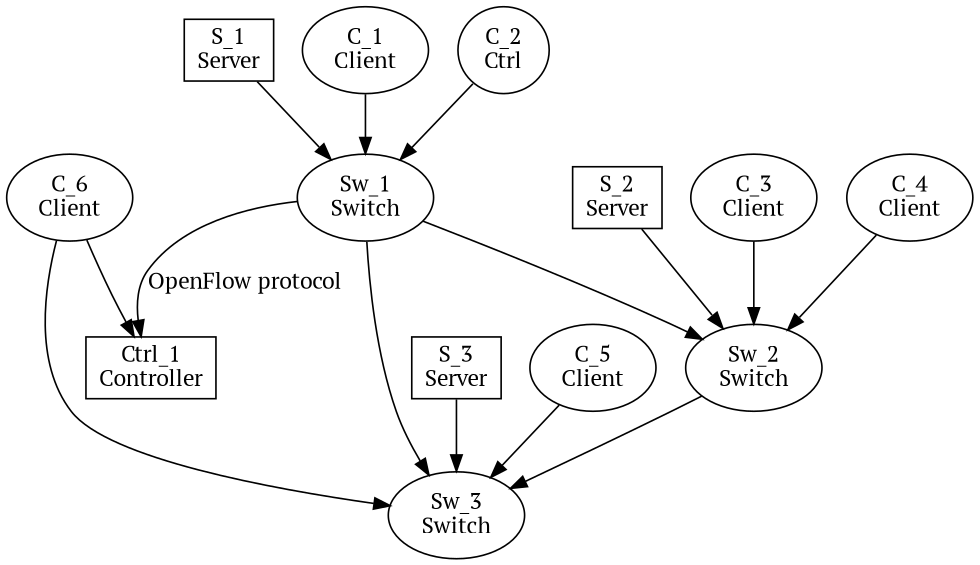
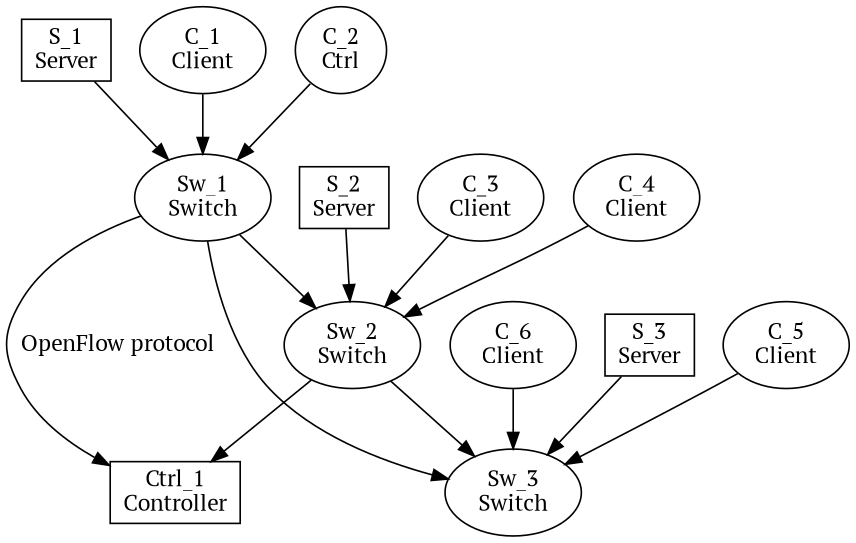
edge "C_6 Client" -> "Ctrl_1 Controller": now "Sw_2 Switch" -> "Ctrl_1 Controller"
